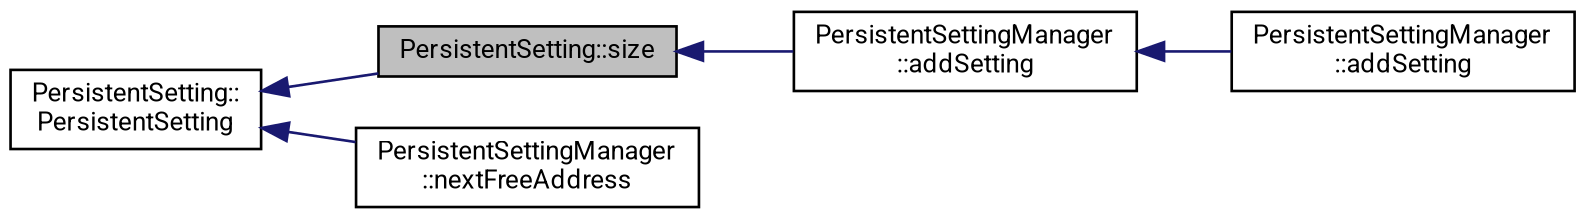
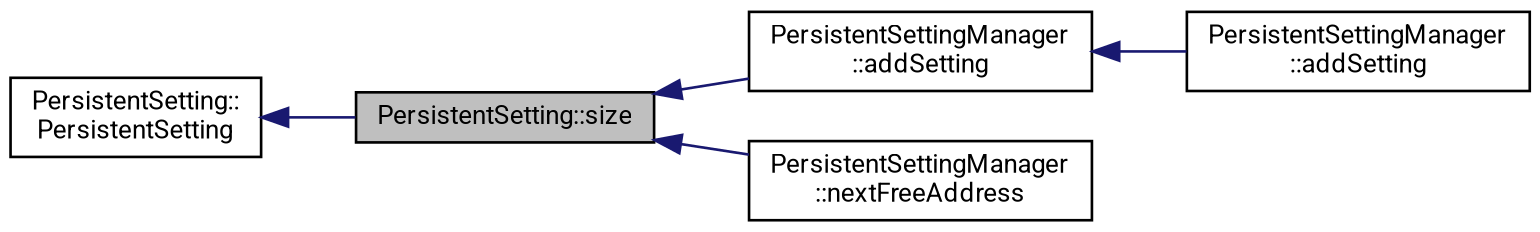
edge "PersistentSettingManager ::nextFreeAddress" -> "PersistentSetting:: PersistentSetting": now "PersistentSettingManager ::nextFreeAddress" -> "PersistentSetting::size"
